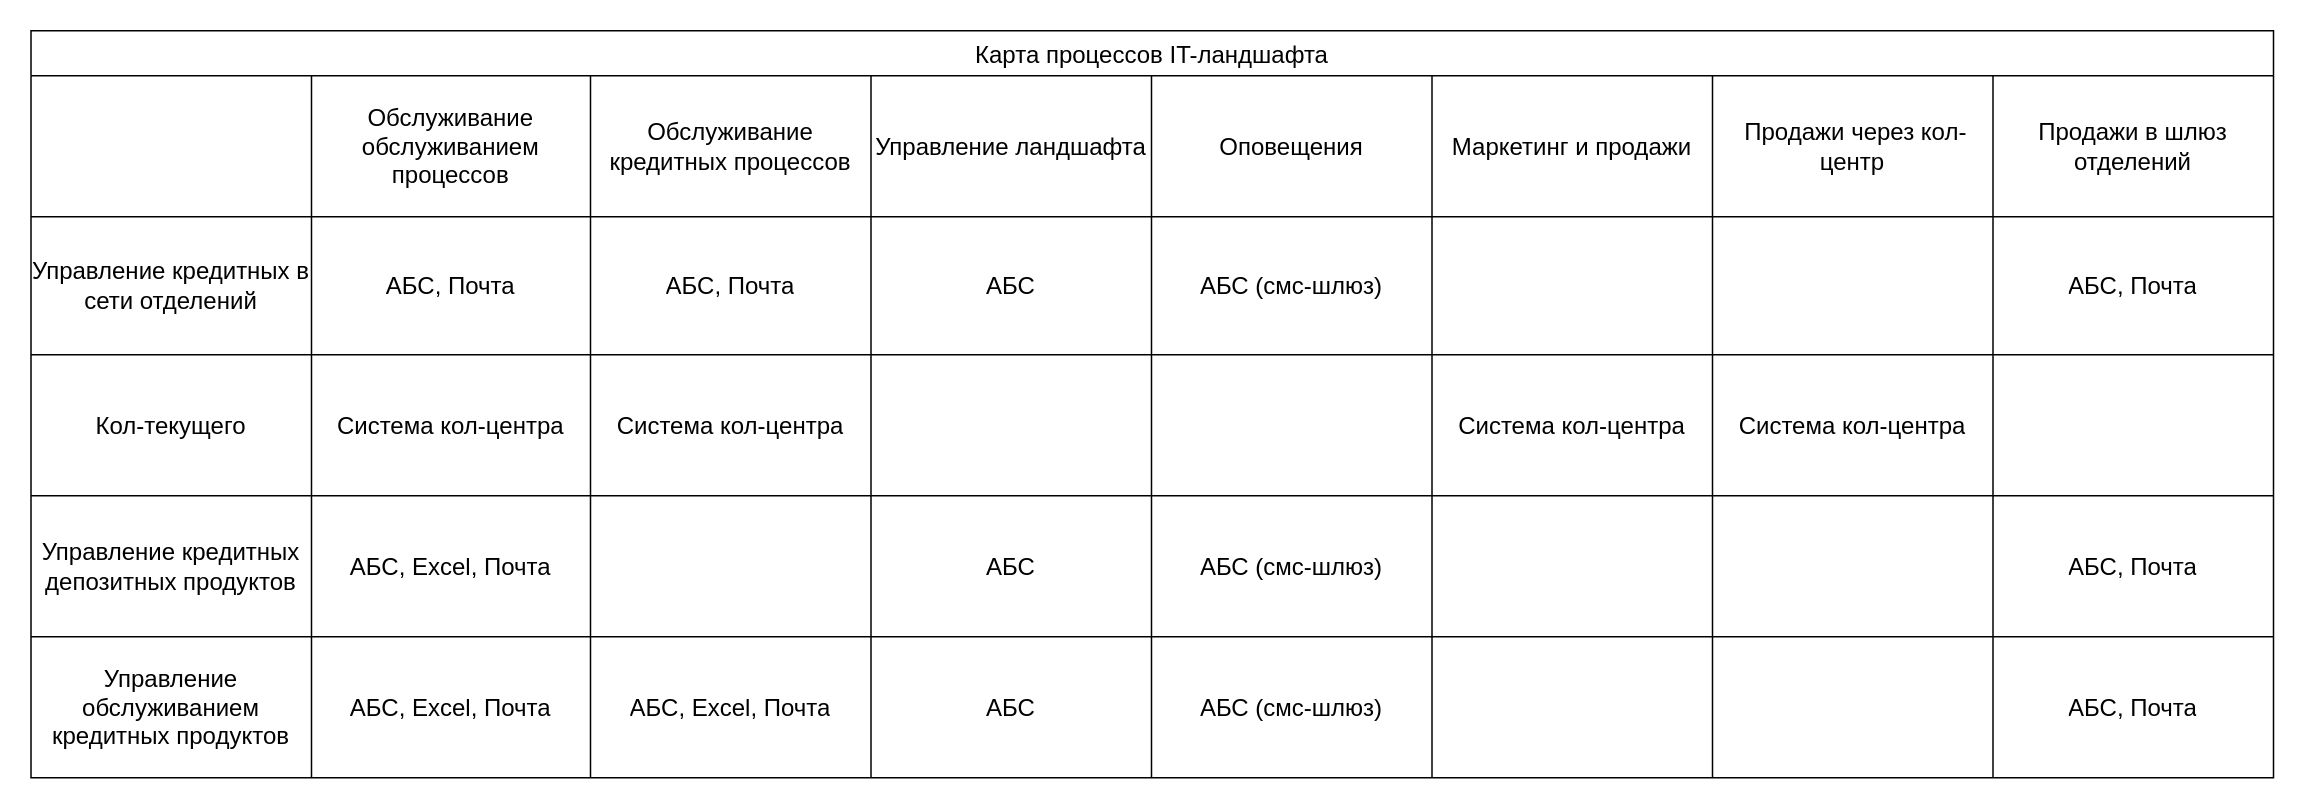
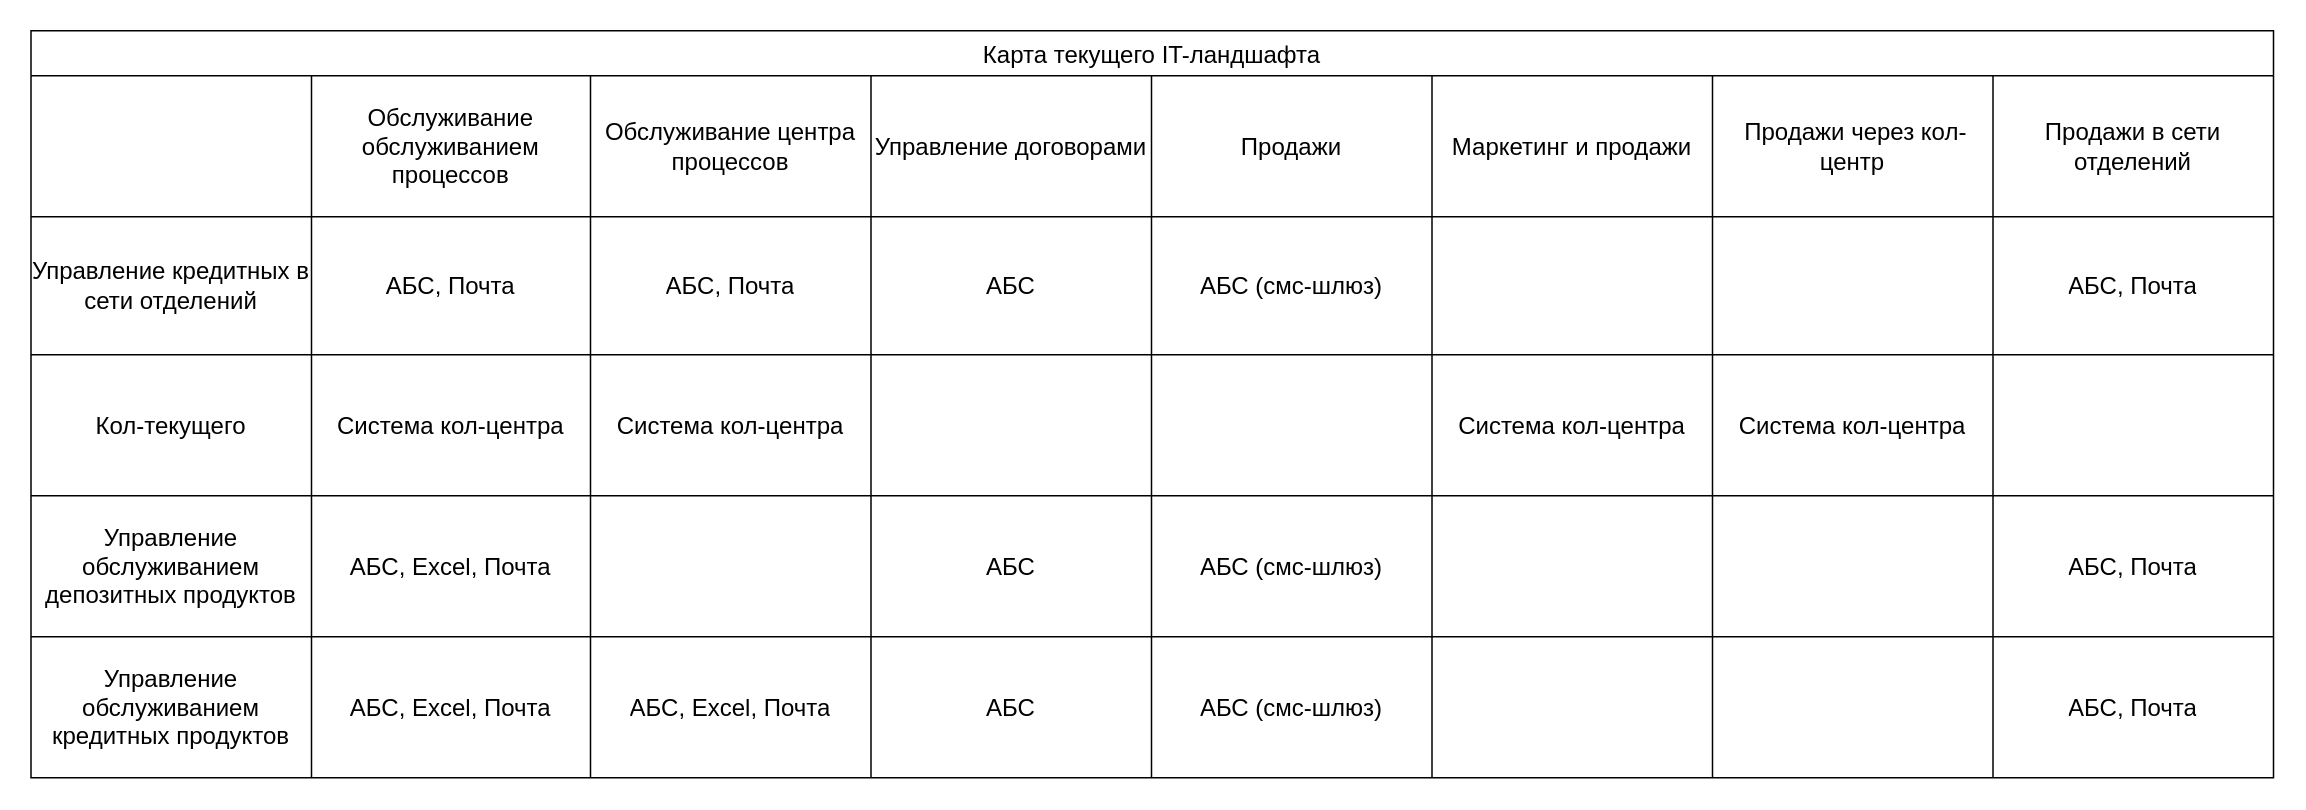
node "Карта процессов IT-ландшафта": label "Карта процессов IT-ландшафта" -> "Карта текущего IT-ландшафта"
node "Обслуживание кредитных процессов": label "Обслуживание кредитных процессов" -> "Обслуживание центра процессов"
node "Управление ландшафта": label "Управление ландшафта" -> "Управление договорами"
node "Оповещения": label "Оповещения" -> "Продажи"
node "Продажи в шлюз отделений": label "Продажи в шлюз отделений" -> "Продажи в сети отделений"
node "Управление кредитных депозитных продуктов": label "Управление кредитных депозитных продуктов" -> "Управление обслуживанием депозитных продуктов"
